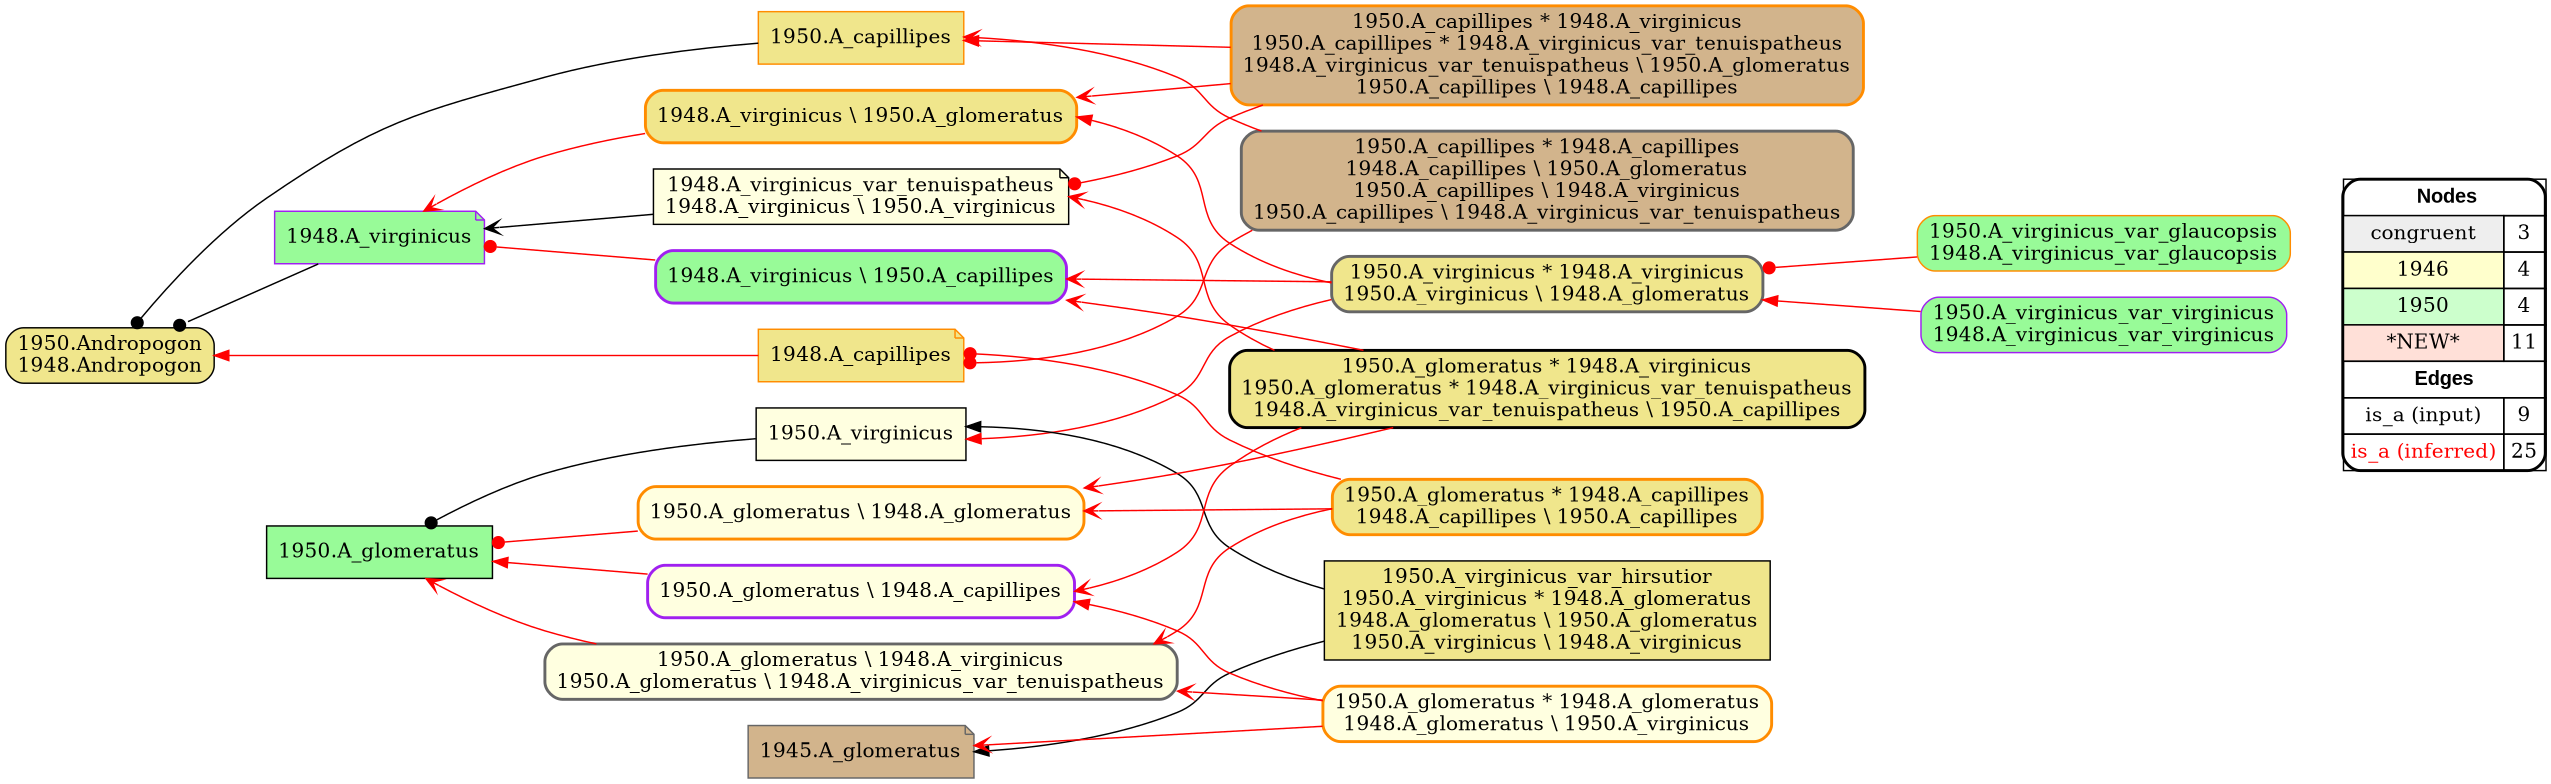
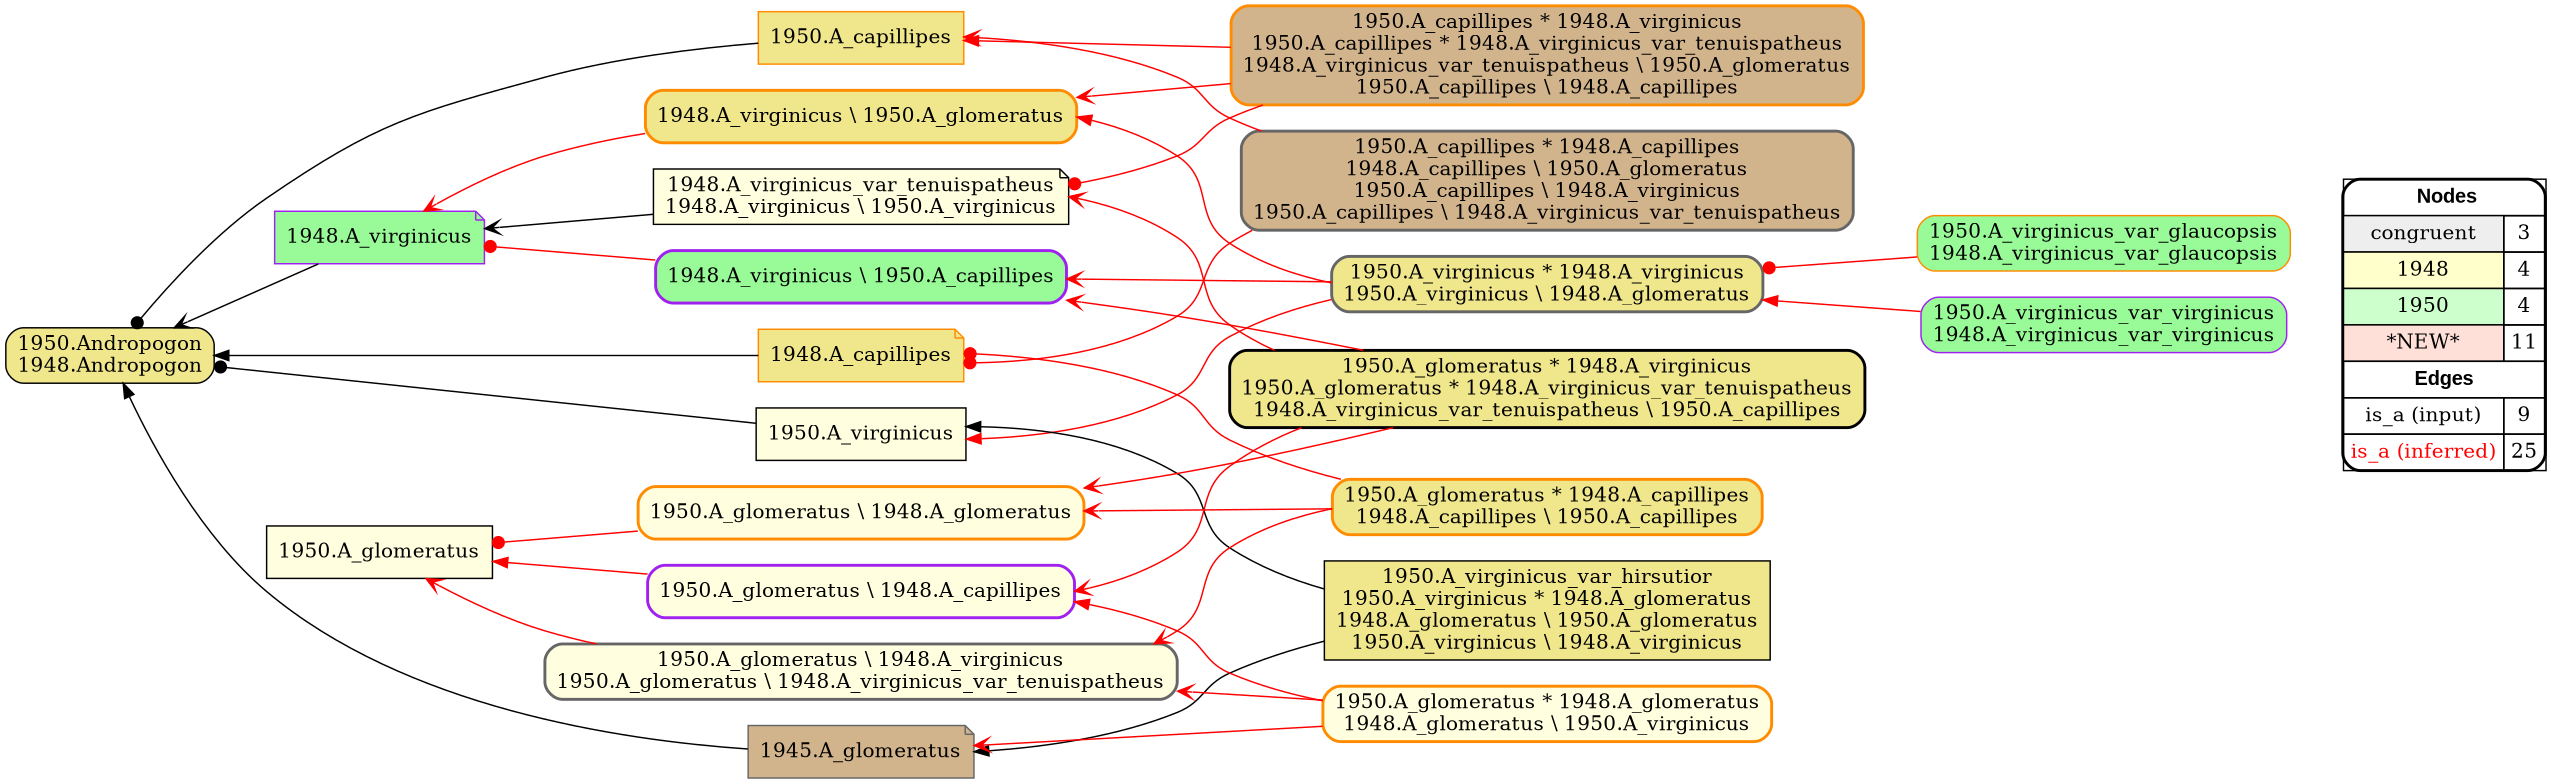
node "Nodes": text "1946" -> "1948"
edge "1948.A_virginicus" -> "1950.Andropogon 1948.Andropogon": arrowhead dot -> vee
edge "1948.A_capillipes" -> "1950.Andropogon 1948.Andropogon": color #ff0000 -> #000000
edge "1950.A_virginicus" -> "1950.A_glomeratus": now "1950.A_virginicus" -> "1950.Andropogon 1948.Andropogon"
node "1950.A_glomeratus": fillcolor palegreen -> lightyellow
edge "1945.A_glomeratus" -> "1950.Andropogon 1948.Andropogon": added
